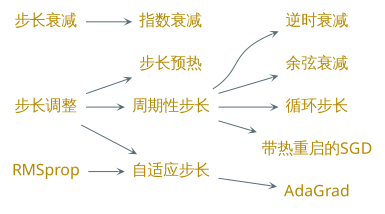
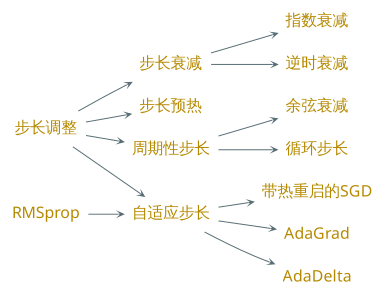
edge "周期性步长" -> "逆时衰减": now "步长衰减" -> "逆时衰减"
edge "步长调整" -> "步长衰减": added
edge "周期性步长" -> "带热重启的SGD": now "自适应步长" -> "带热重启的SGD"
node "AdaDelta": added
